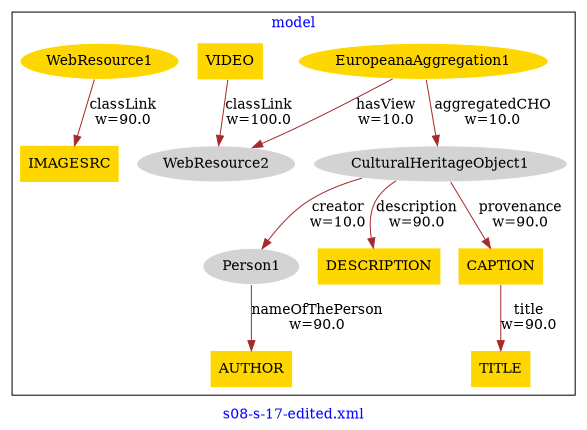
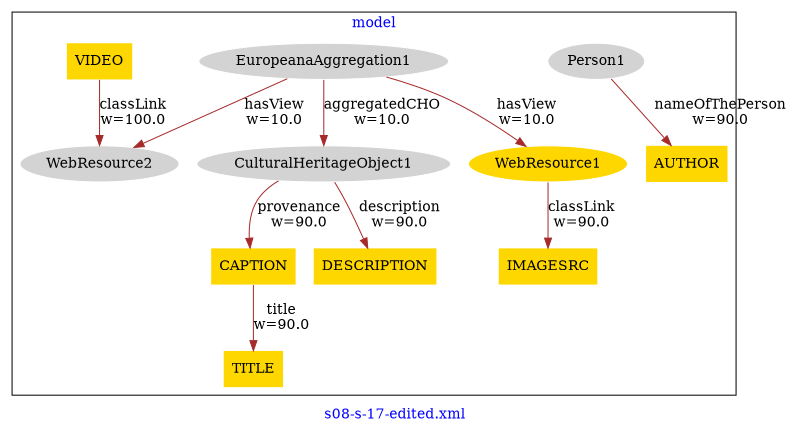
node "EuropeanaAggregation1": fillcolor gold -> lightgray
edge "EuropeanaAggregation1" -> "WebResource1": added, label "hasView w=10.0"
edge "CulturalHeritageObject1" -> "Person1": removed, label "creator w=10.0"
